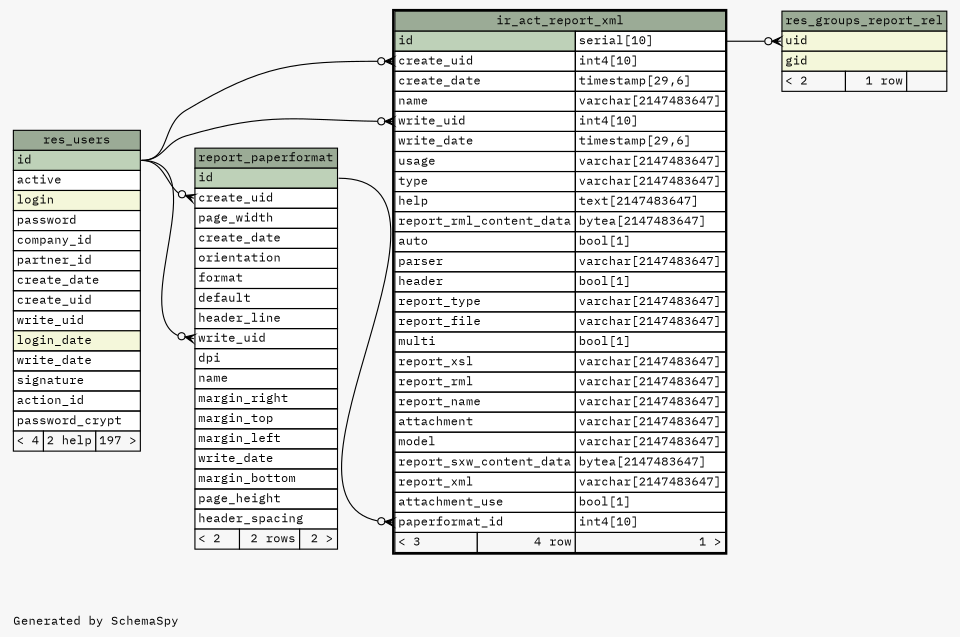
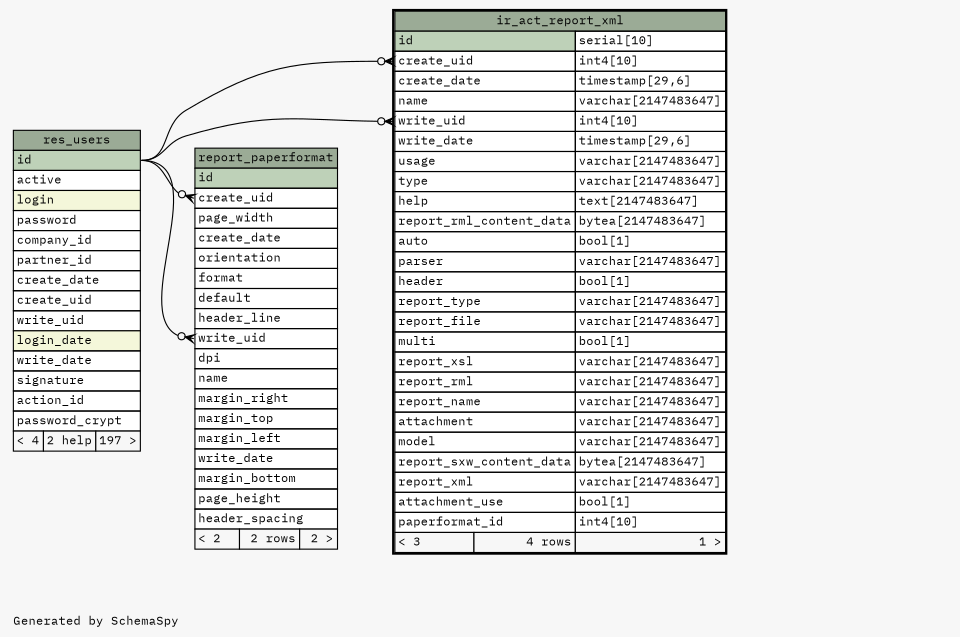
node "res_groups_report_rel": removed
edge "report_paperformat" -> "ir_act_report_xml": removed
node "ir_act_report_xml": text "4 row" -> "4 rows"
